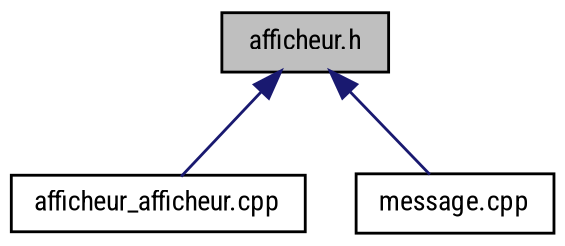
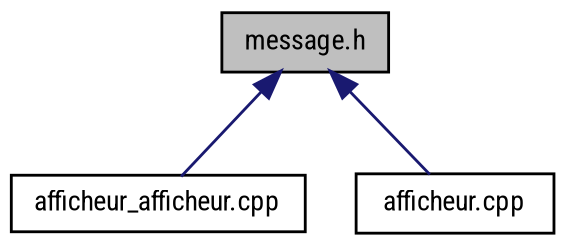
node "afficheur.h": label "afficheur.h" -> "message.h"
node "message.cpp": label "message.cpp" -> "afficheur.cpp"
